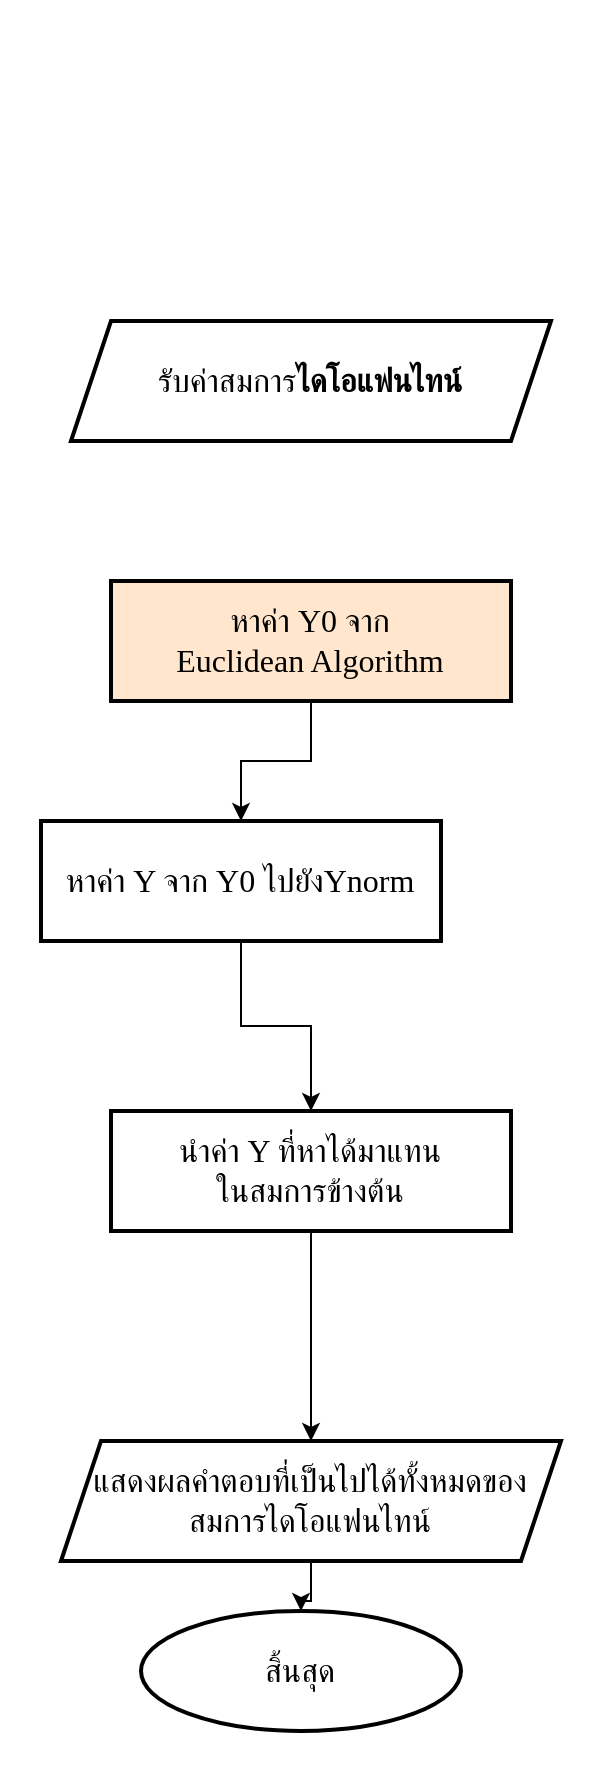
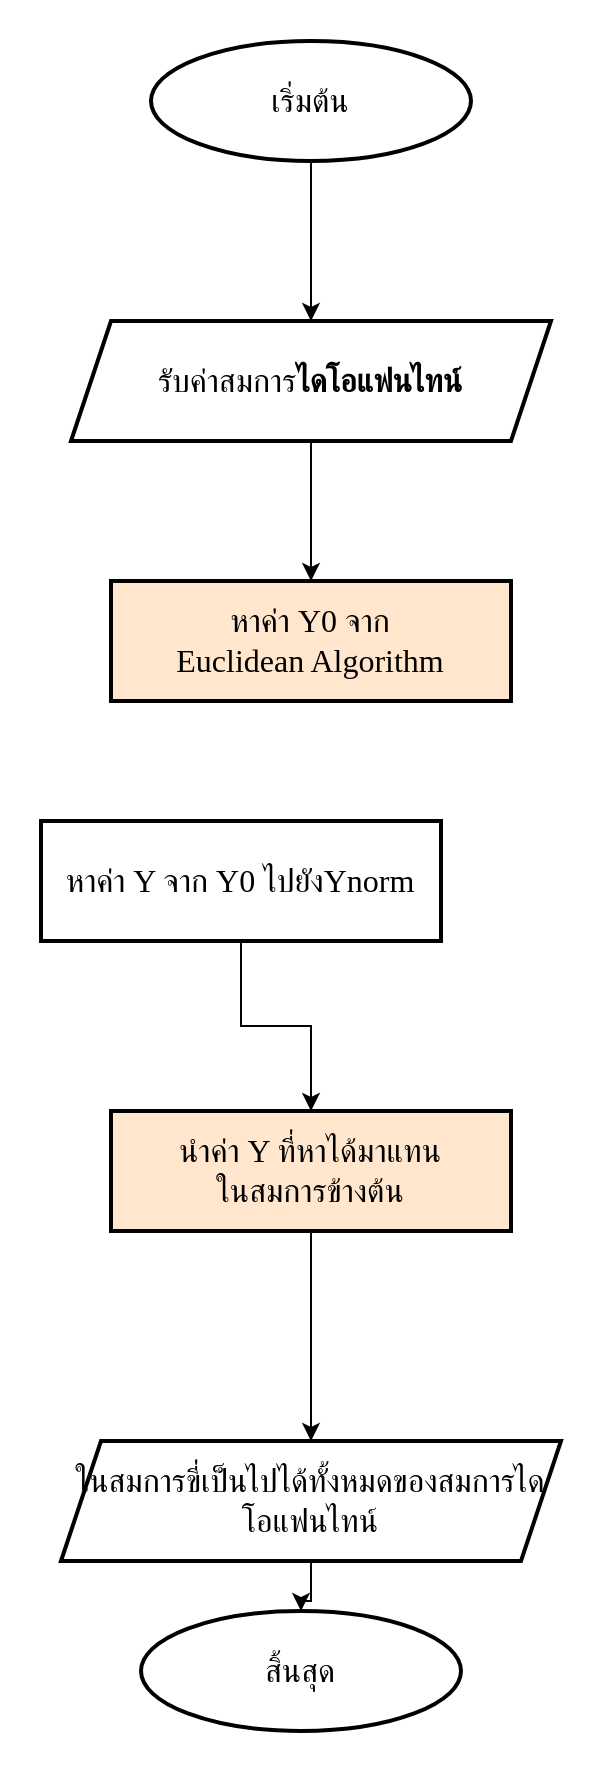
node "เริ่มต้น": added
edge "เริ่มต้น" -> "รับค่าสมการไดโอแฟนไทน์": added
edge "รับค่าสมการไดโอแฟนไทน์" -> "หาค่า Y0 จาก Euclidean Algorithm": added
edge "หาค่า Y0 จาก Euclidean Algorithm" -> "หาค่า Y จาก Y0 ไปยังYnorm": removed
node "นำค่า Y ที่หาได้มาแทน ในสมการข้างต้น": fillcolor #ffffff -> #ffe6cc
node "แสดงผลคำตอบที่เป็นไปได้ทั้งหมดของสมการไดโอแฟนไทน์": label "แสดงผลคำตอบที่เป็นไปได้ทั้งหมดของสมการไดโอแฟนไทน์" -> "ในสมการขี่เป็นไปได้ทั้งหมดของสมการไดโอแฟนไทน์"
